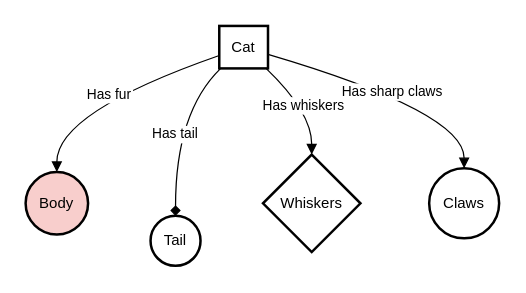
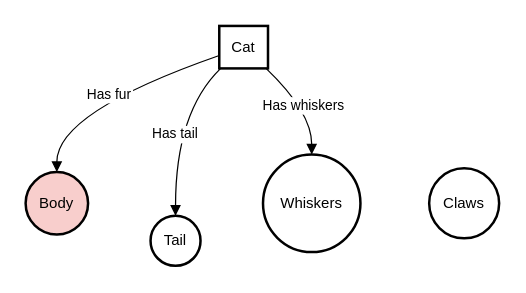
edge "Cat" -> "Claws": removed, label "Has sharp claws"
node "Whiskers": shape diamond -> ellipse
edge "Cat" -> "Tail": arrowhead diamond -> block
